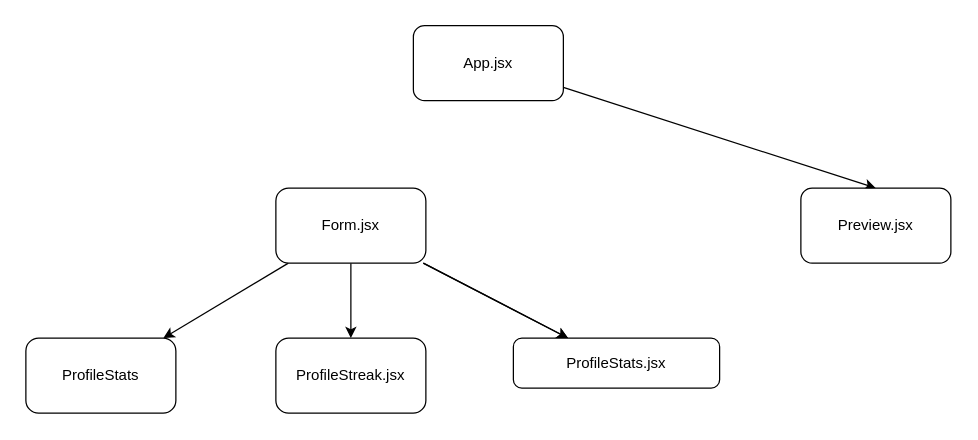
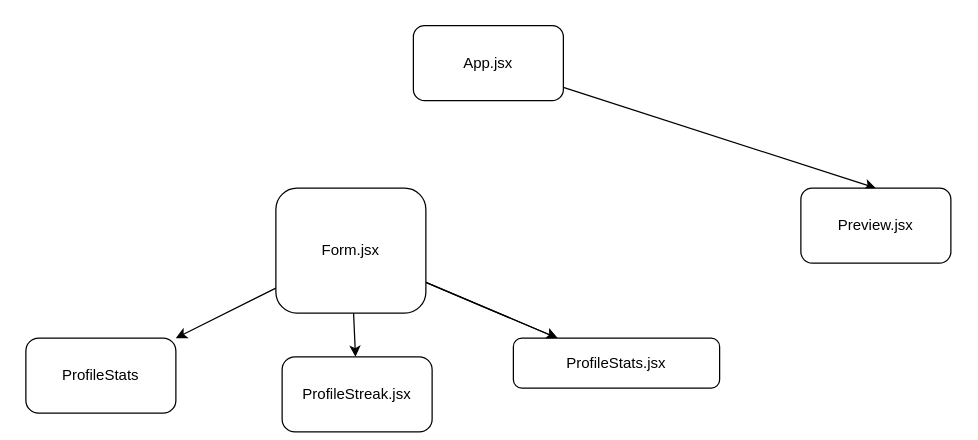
node "Form.jsx": size 150x75 -> 150x125
node "ProfileStreak.jsx": moved (351, 376) -> (357, 394)
